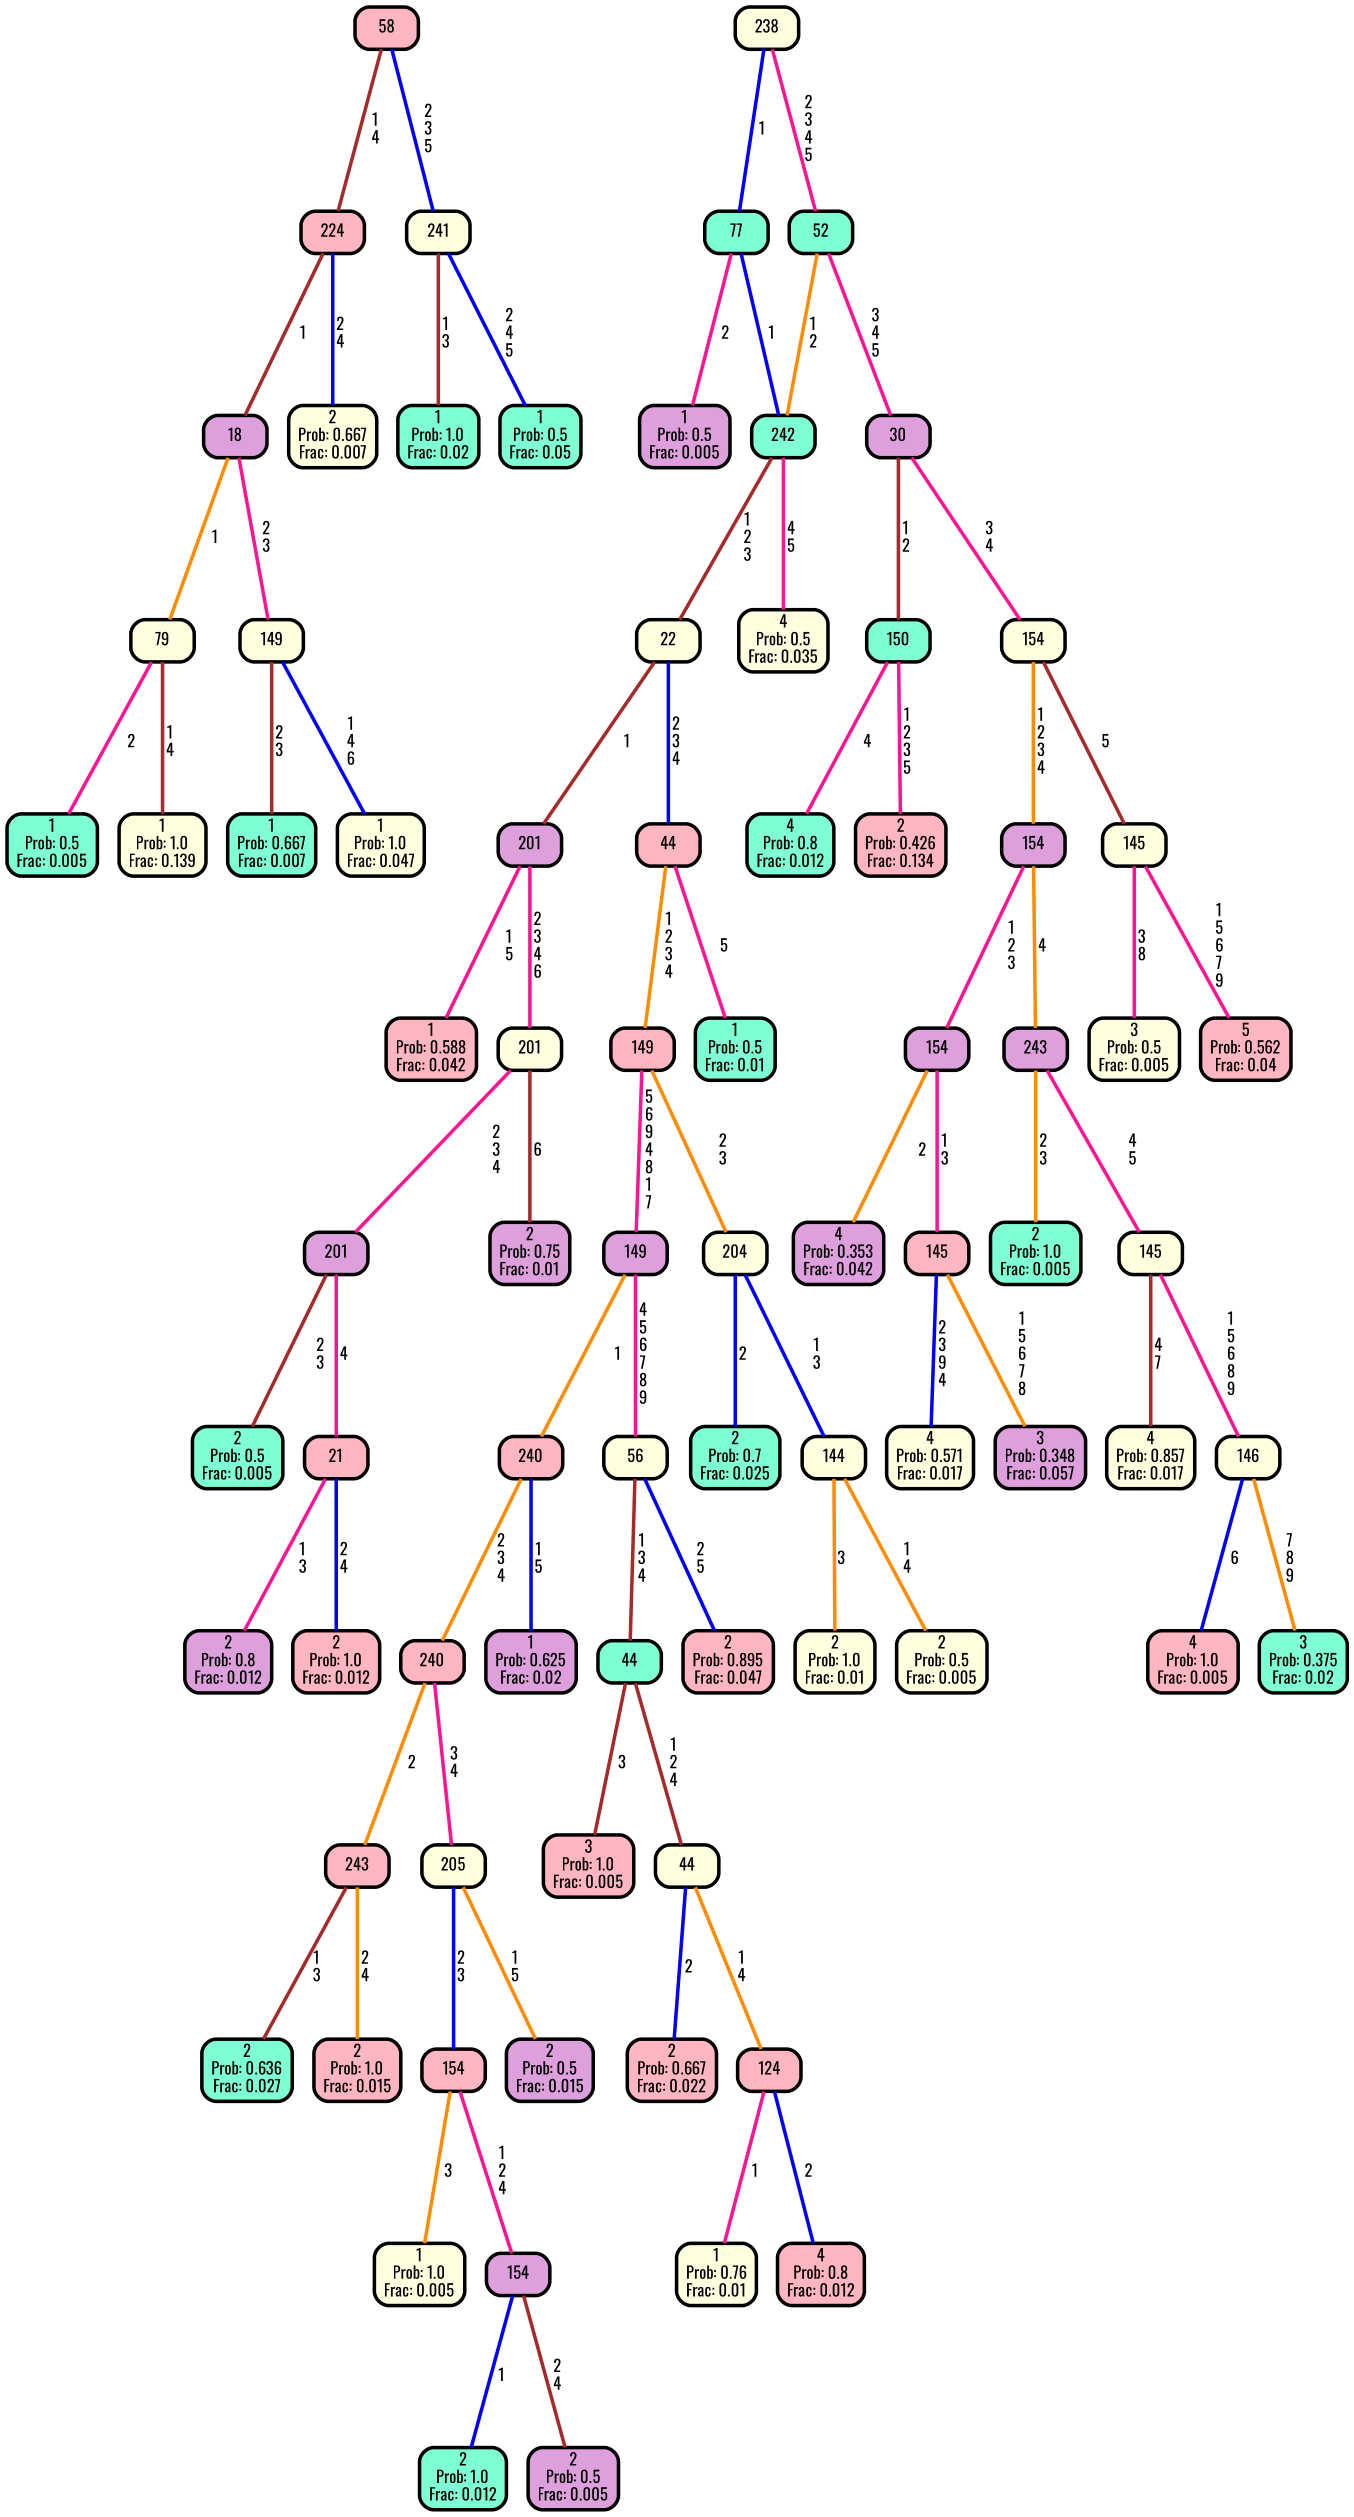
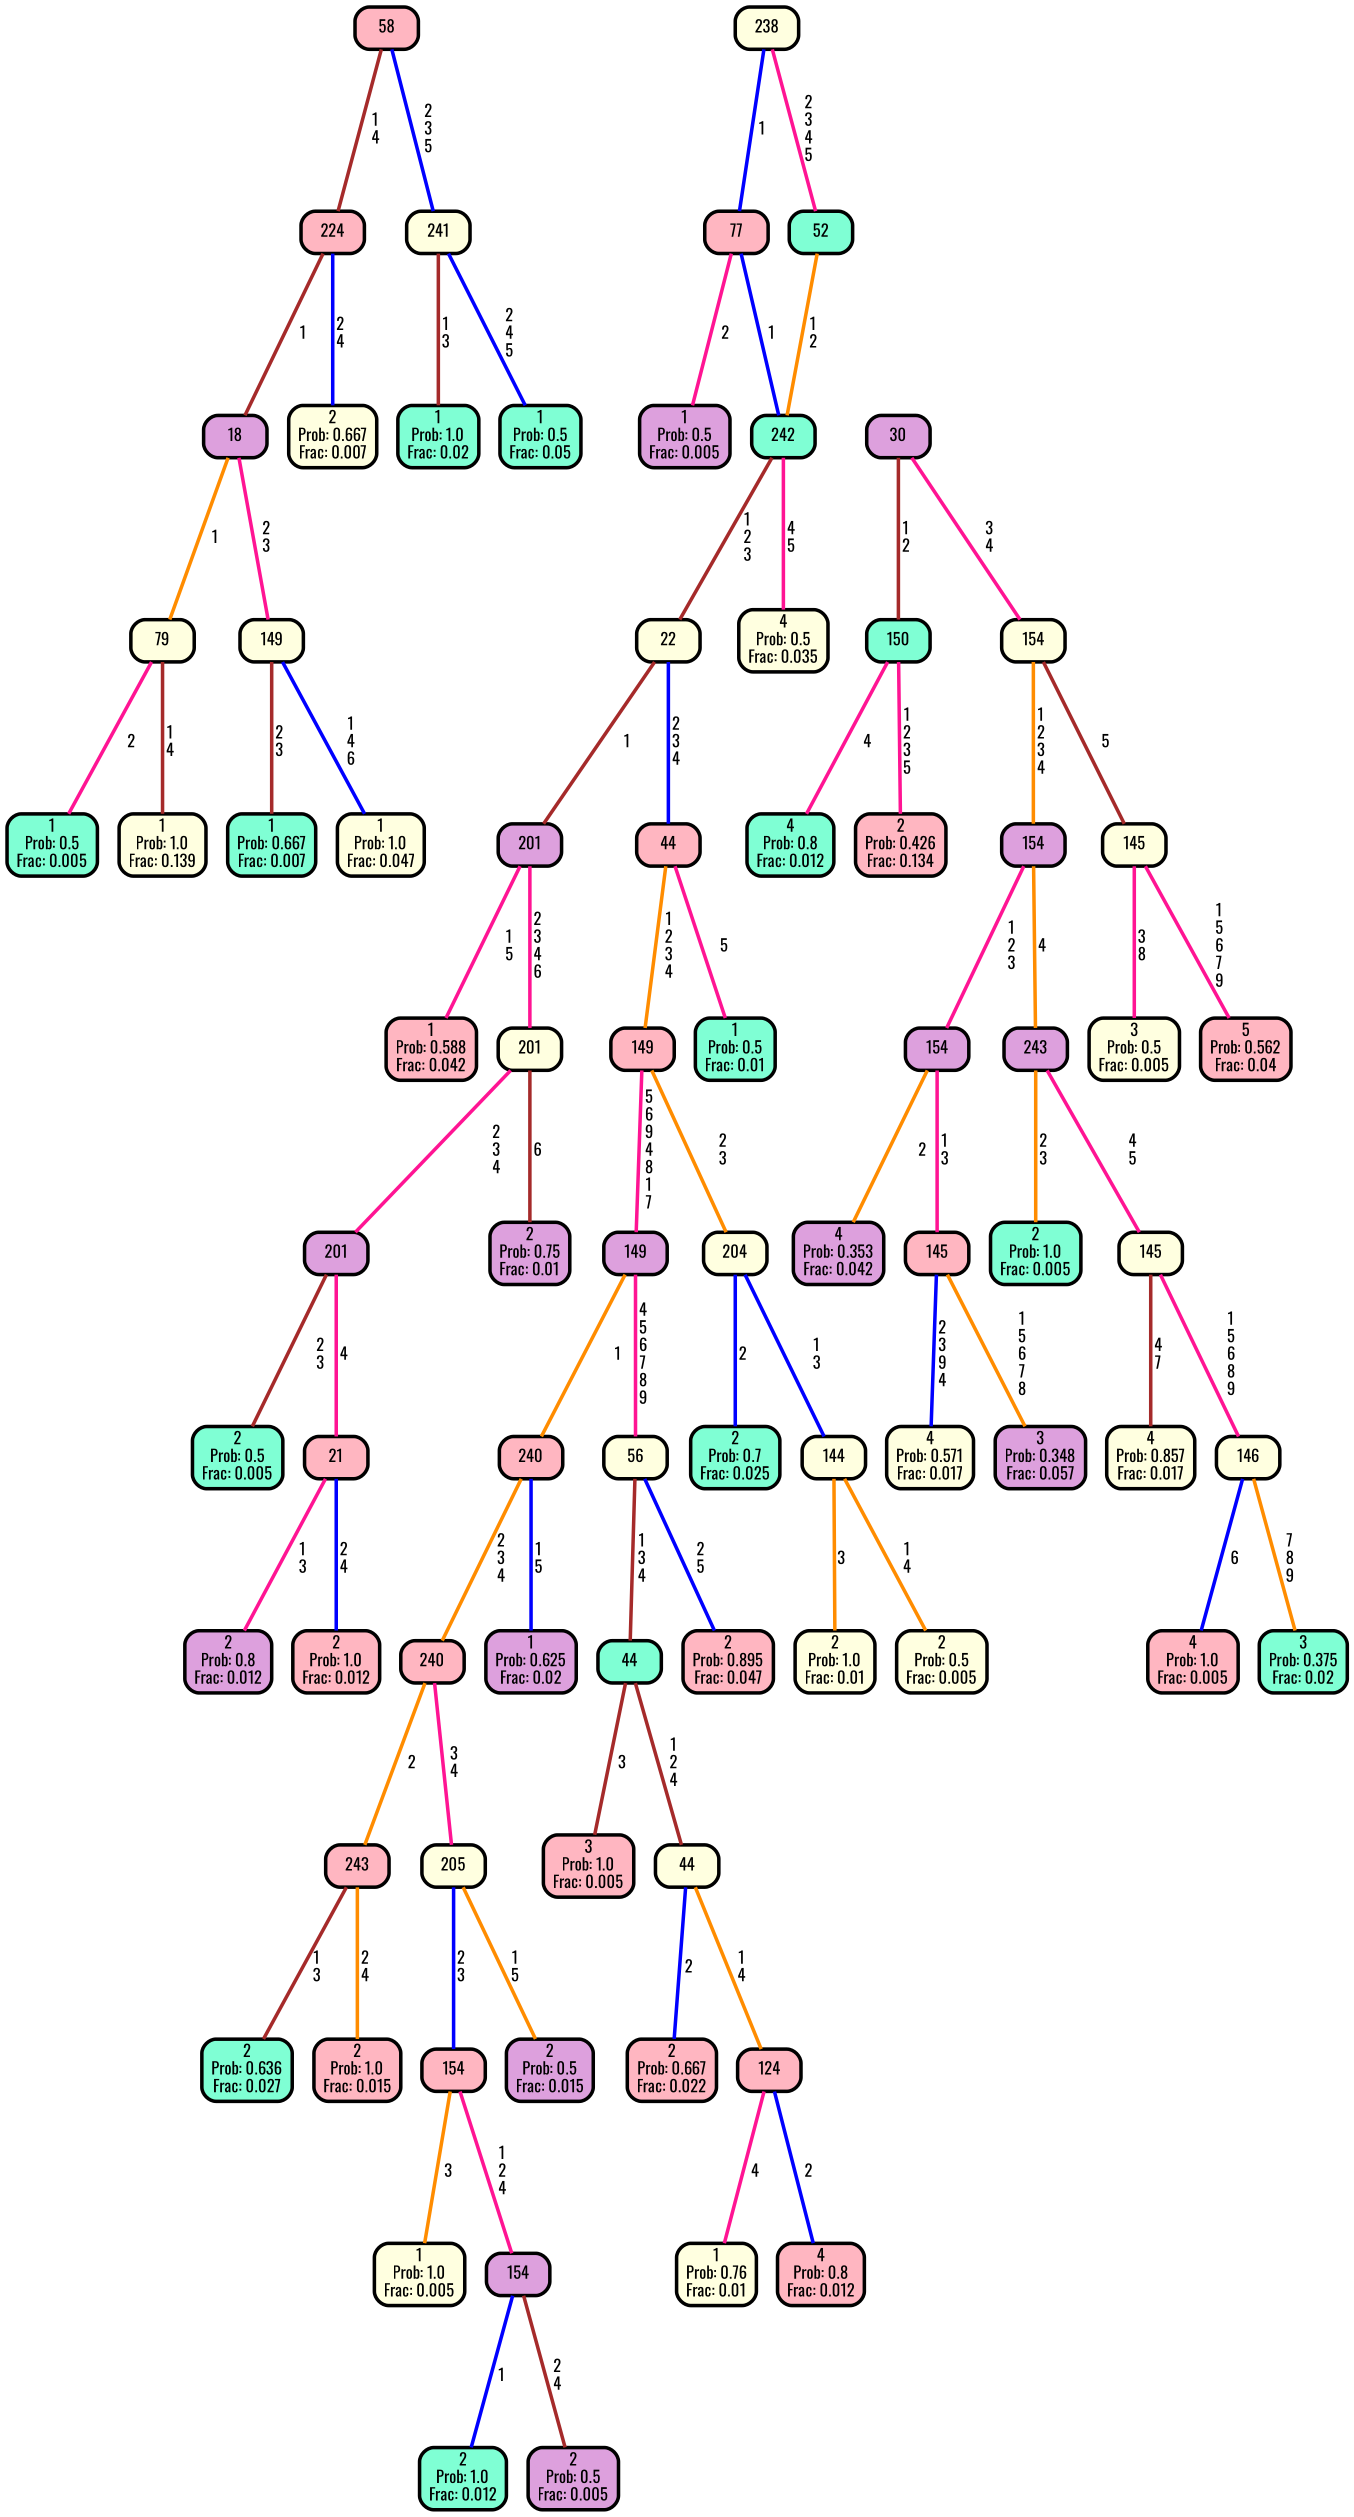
node "77": fillcolor aquamarine -> lightpink
edge "52" -- "30": removed, label "3 4 5"
edge "124" -- "1 Prob: 0.76 Frac: 0.01": label " 1" -> " 4"
